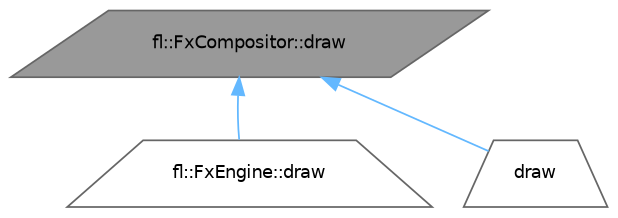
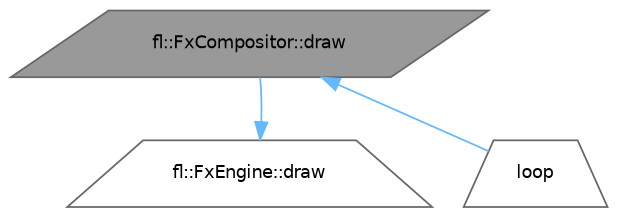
edge "fl::FxEngine::draw" -> "fl::FxCompositor::draw": reversed
node "draw": label "draw" -> "loop"
